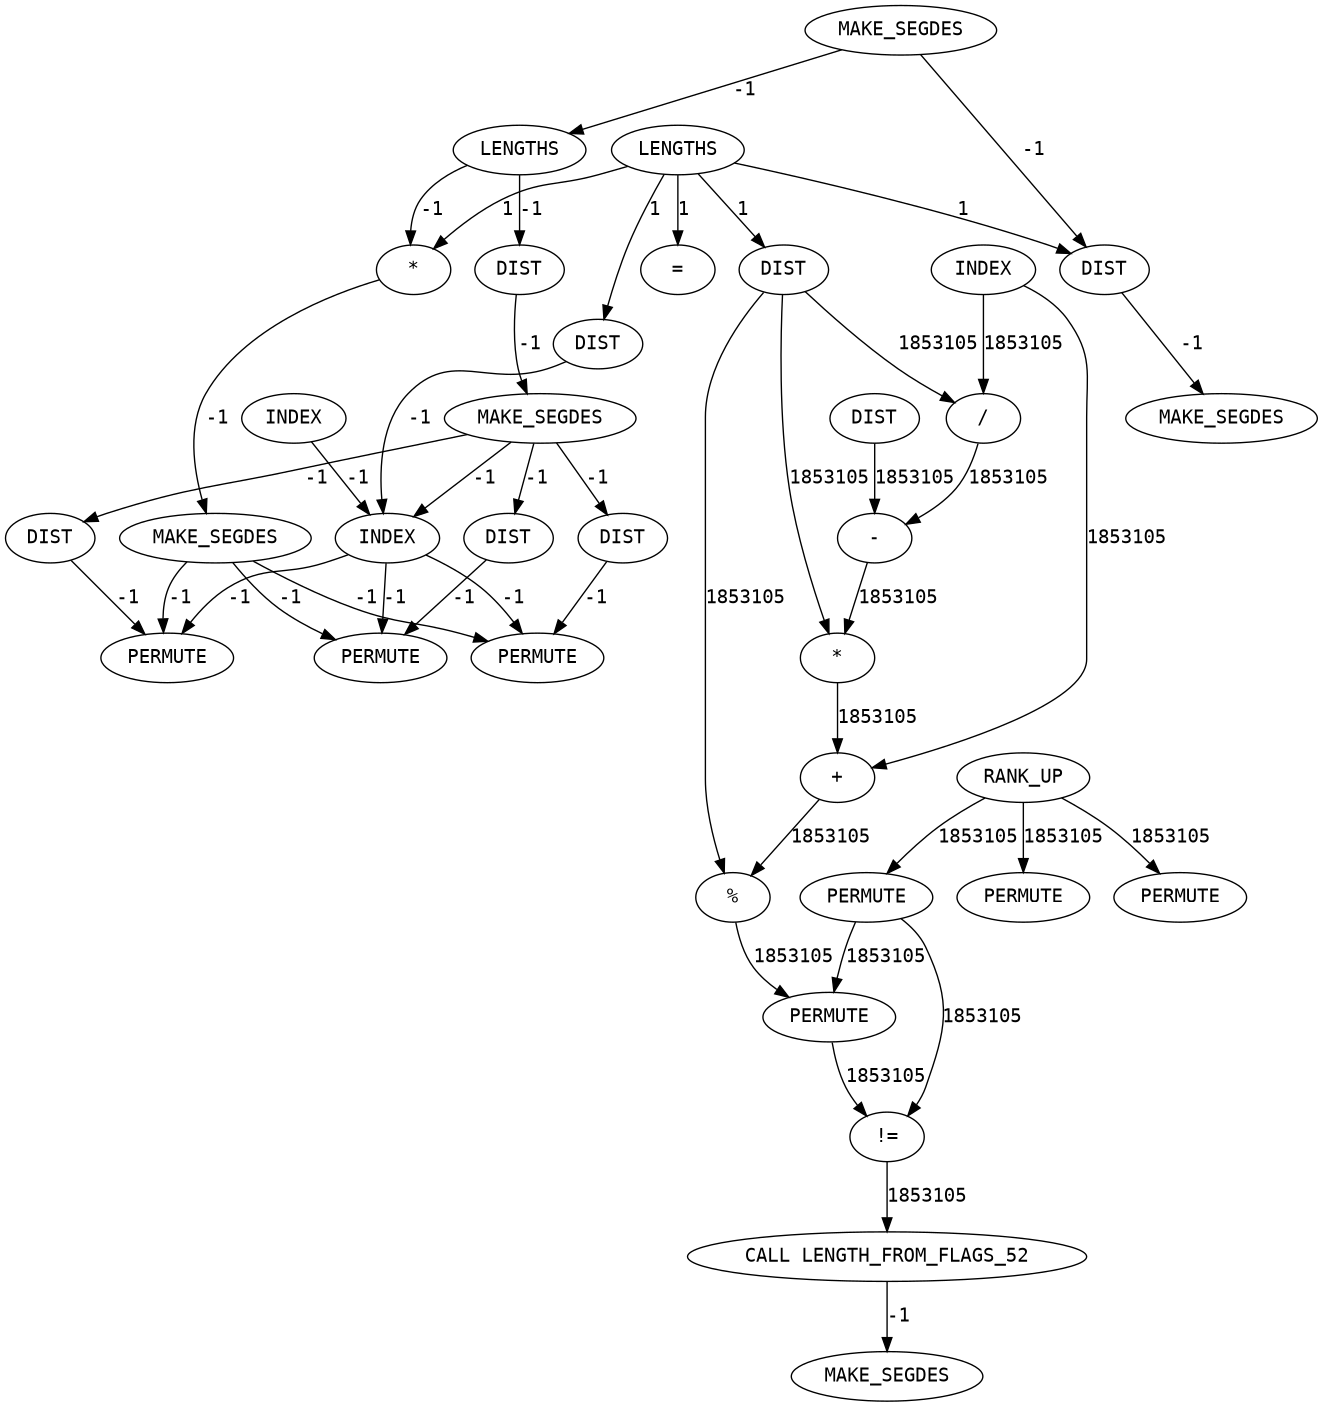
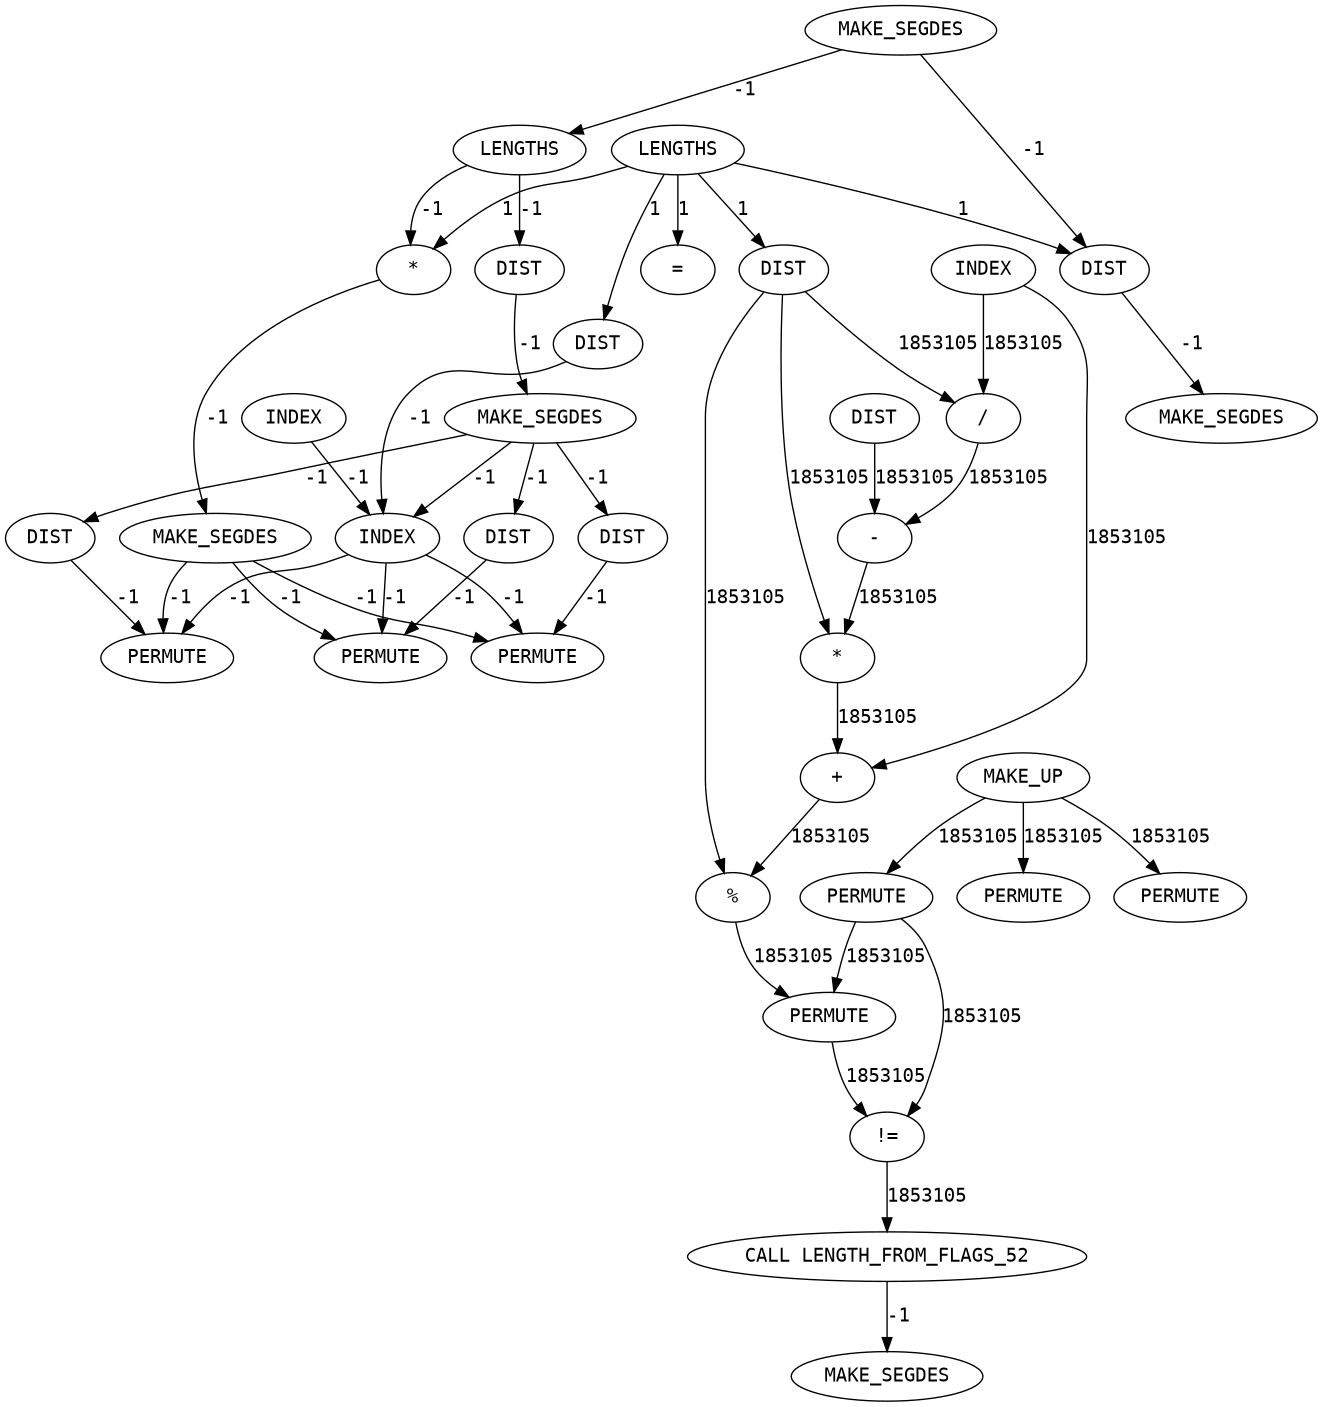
node "RANK_UP": label "RANK_UP" -> "MAKE_UP"
